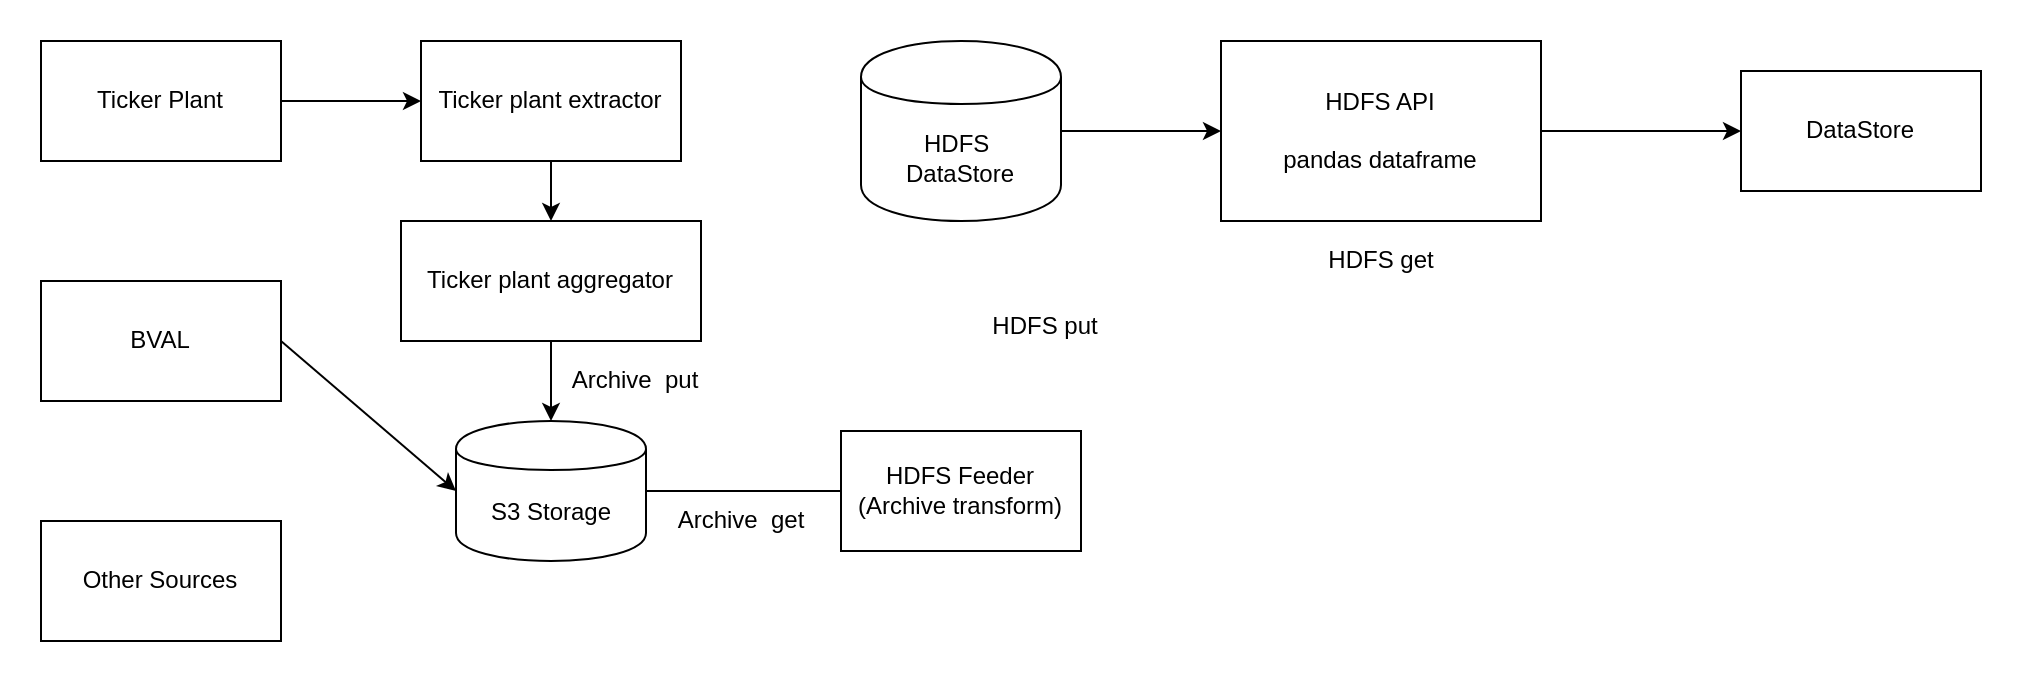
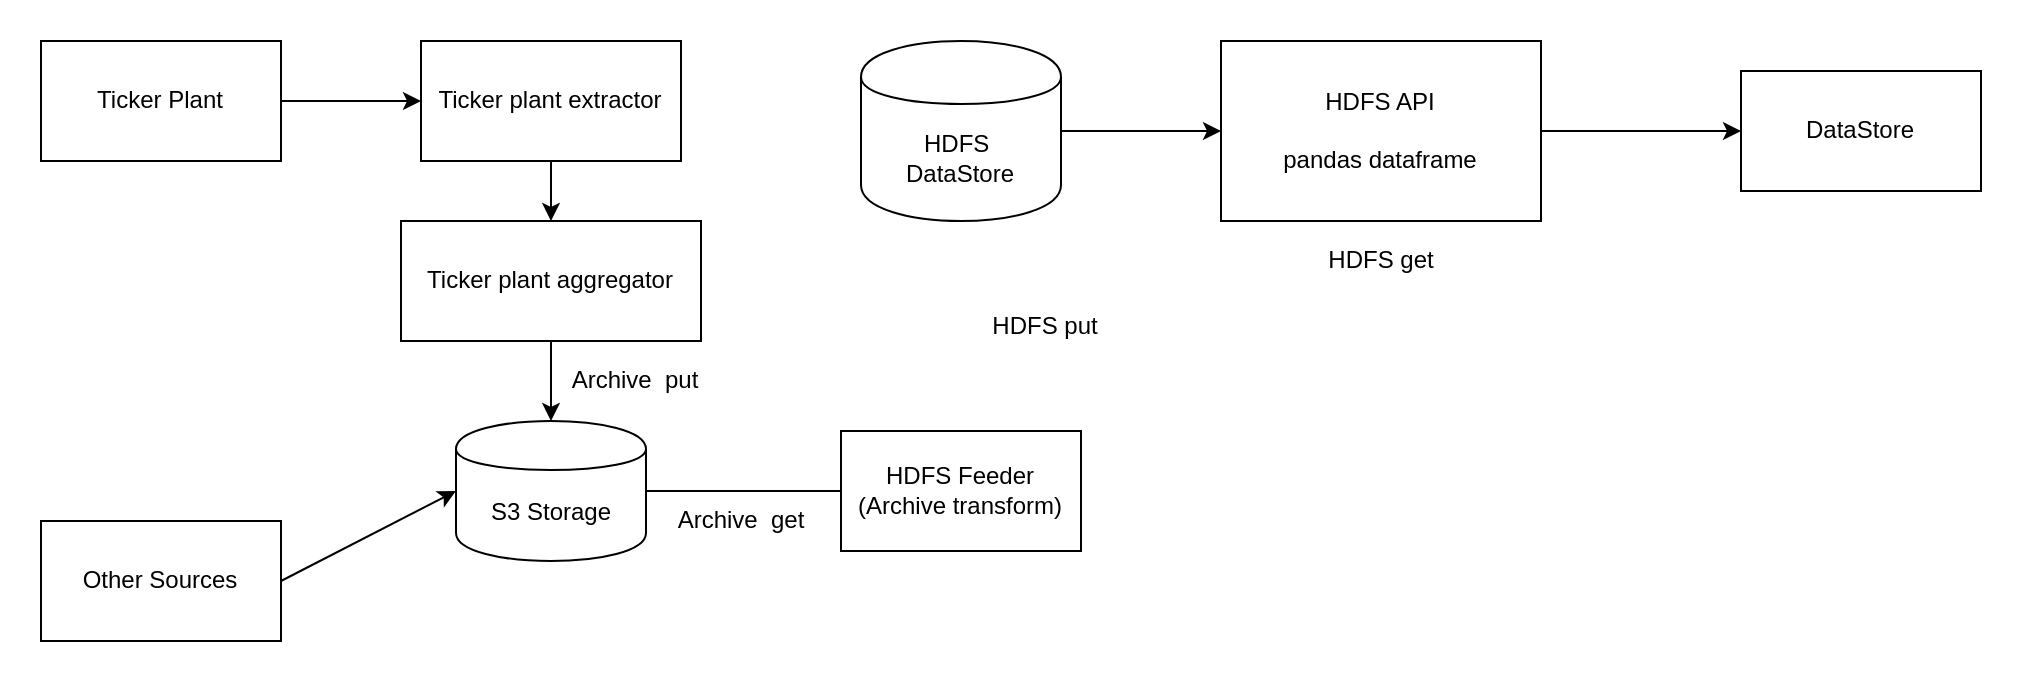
node "BVAL": removed
edge "BVAL" -> "S3 Storage": removed
edge "Other Sources" -> "S3 Storage": added
